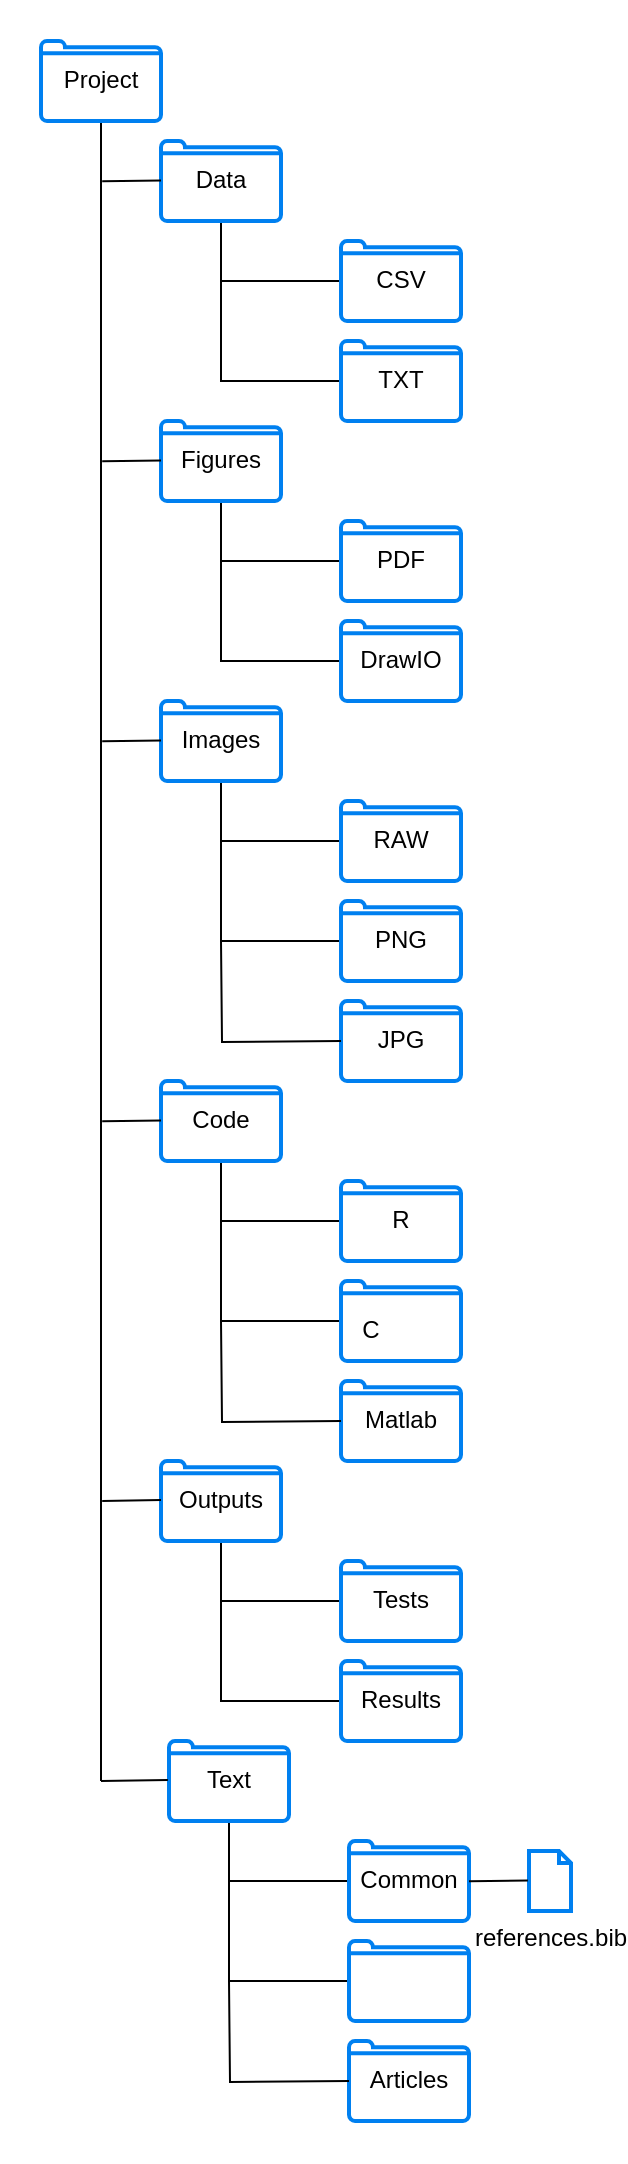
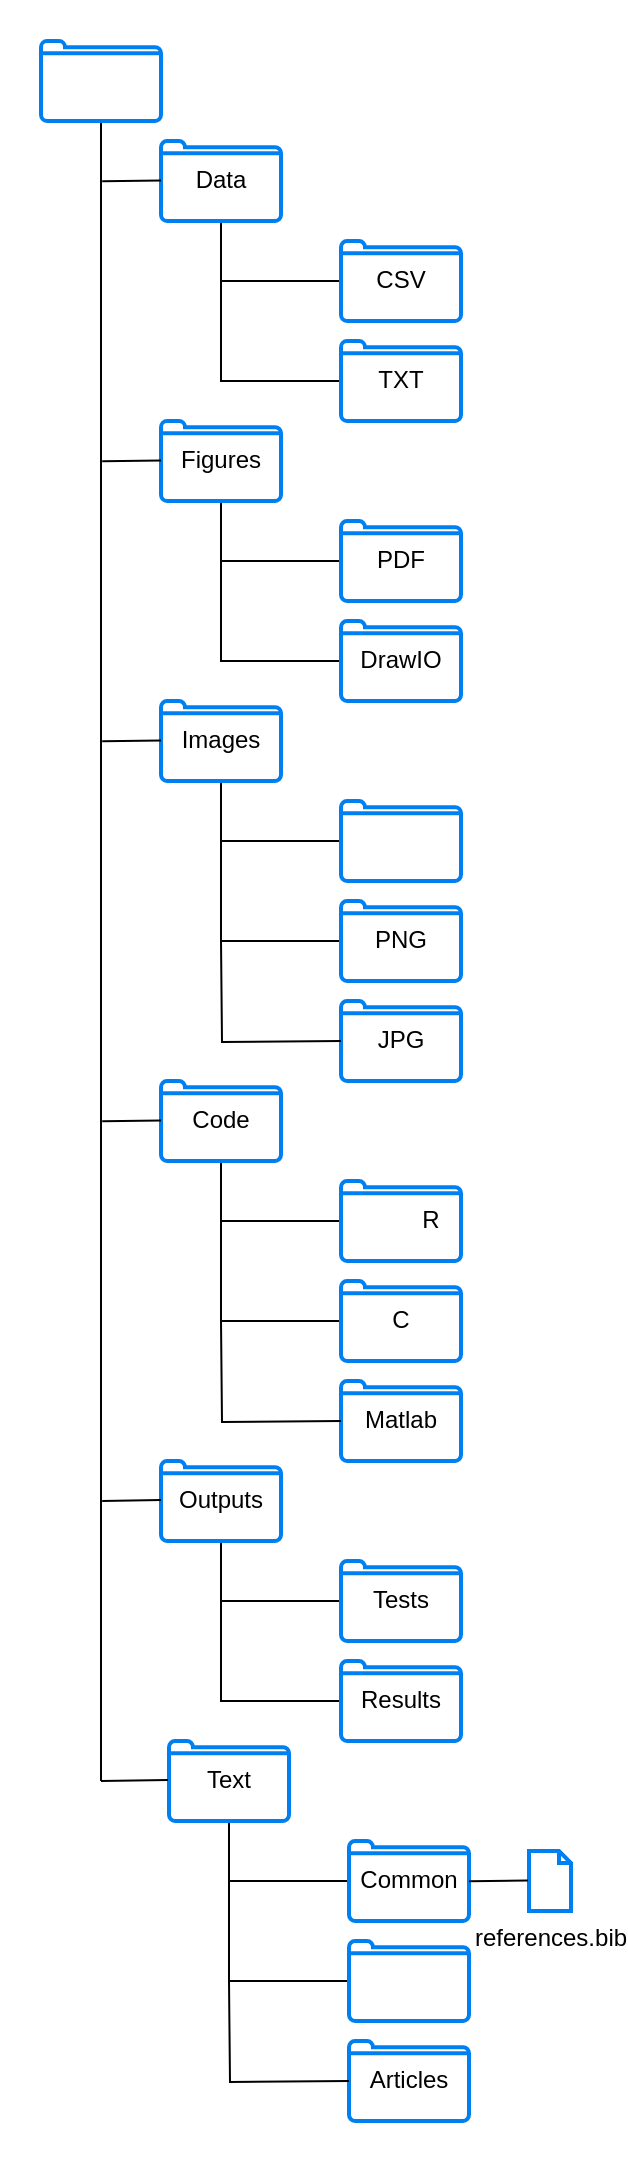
node "Project": removed
node "RAW": removed
node "R": moved (401, 1221) -> (431, 1221)
node "C": moved (371, 1331) -> (401, 1321)
